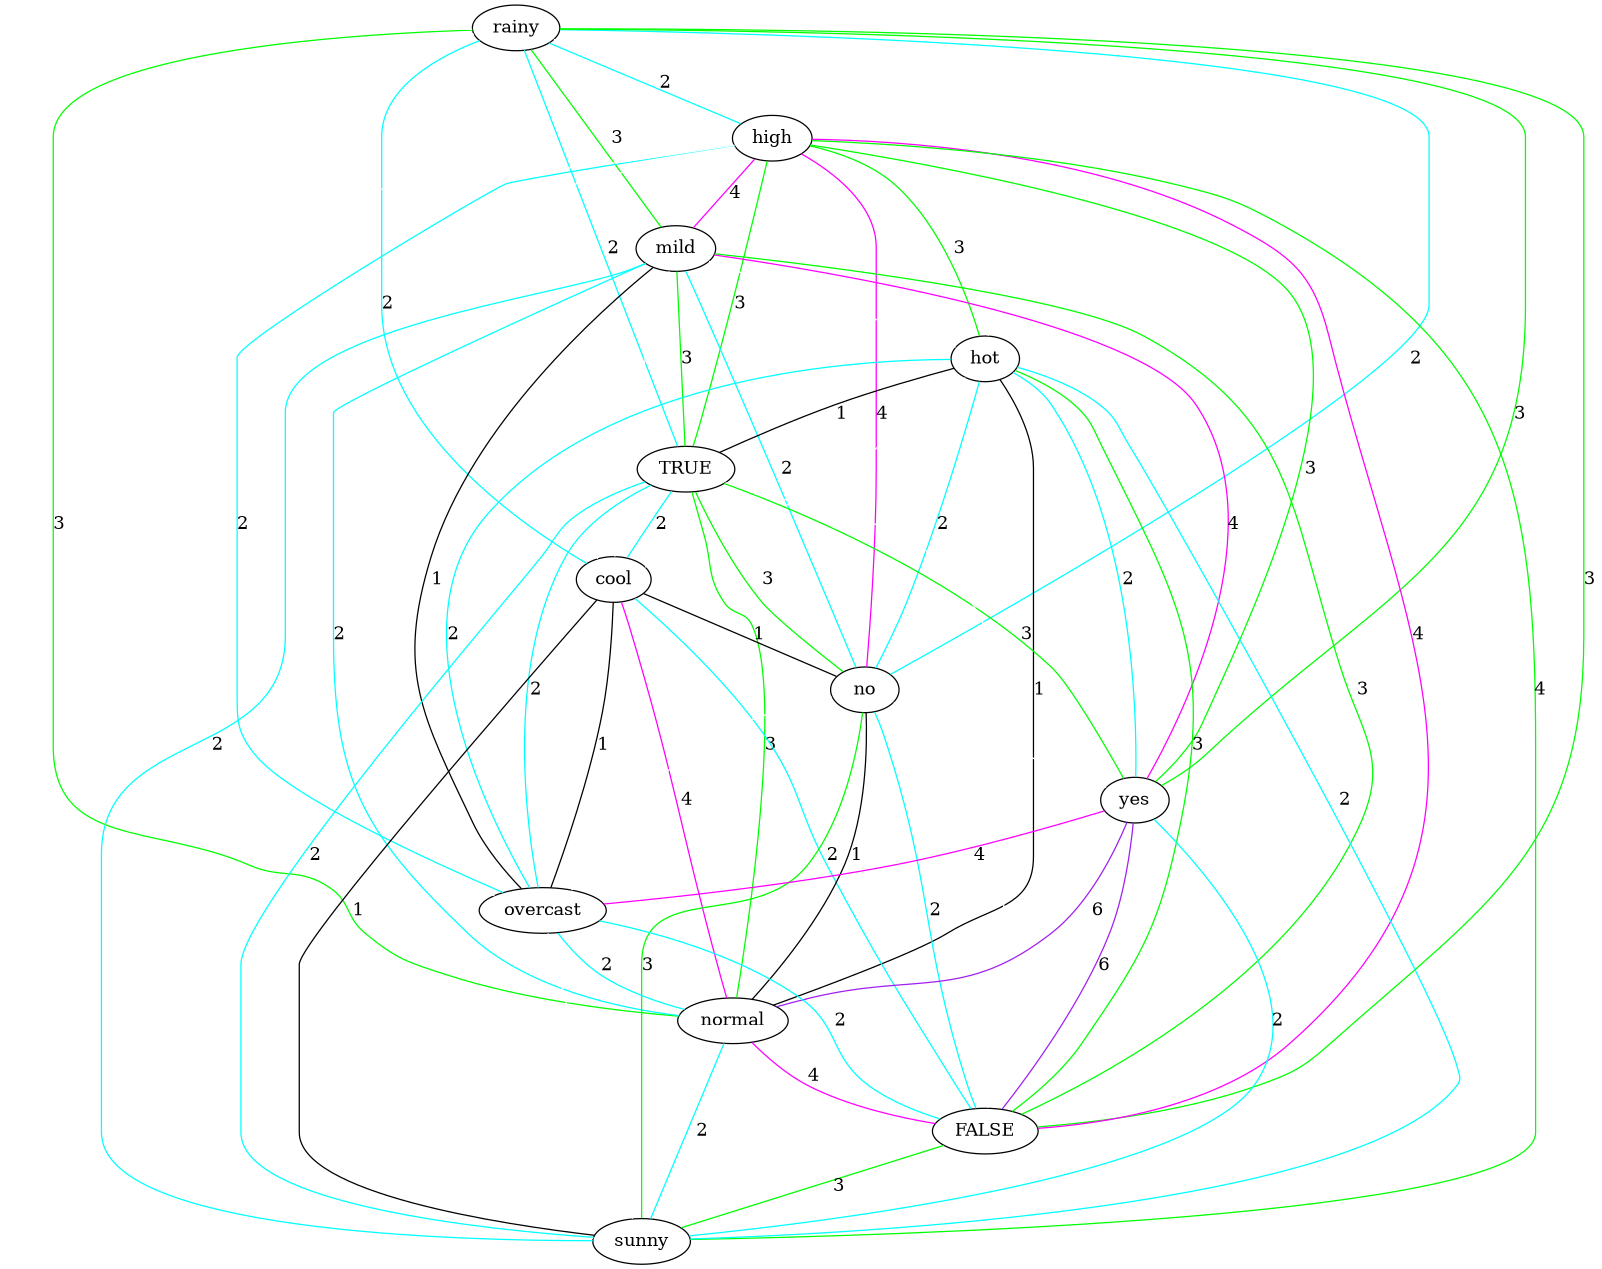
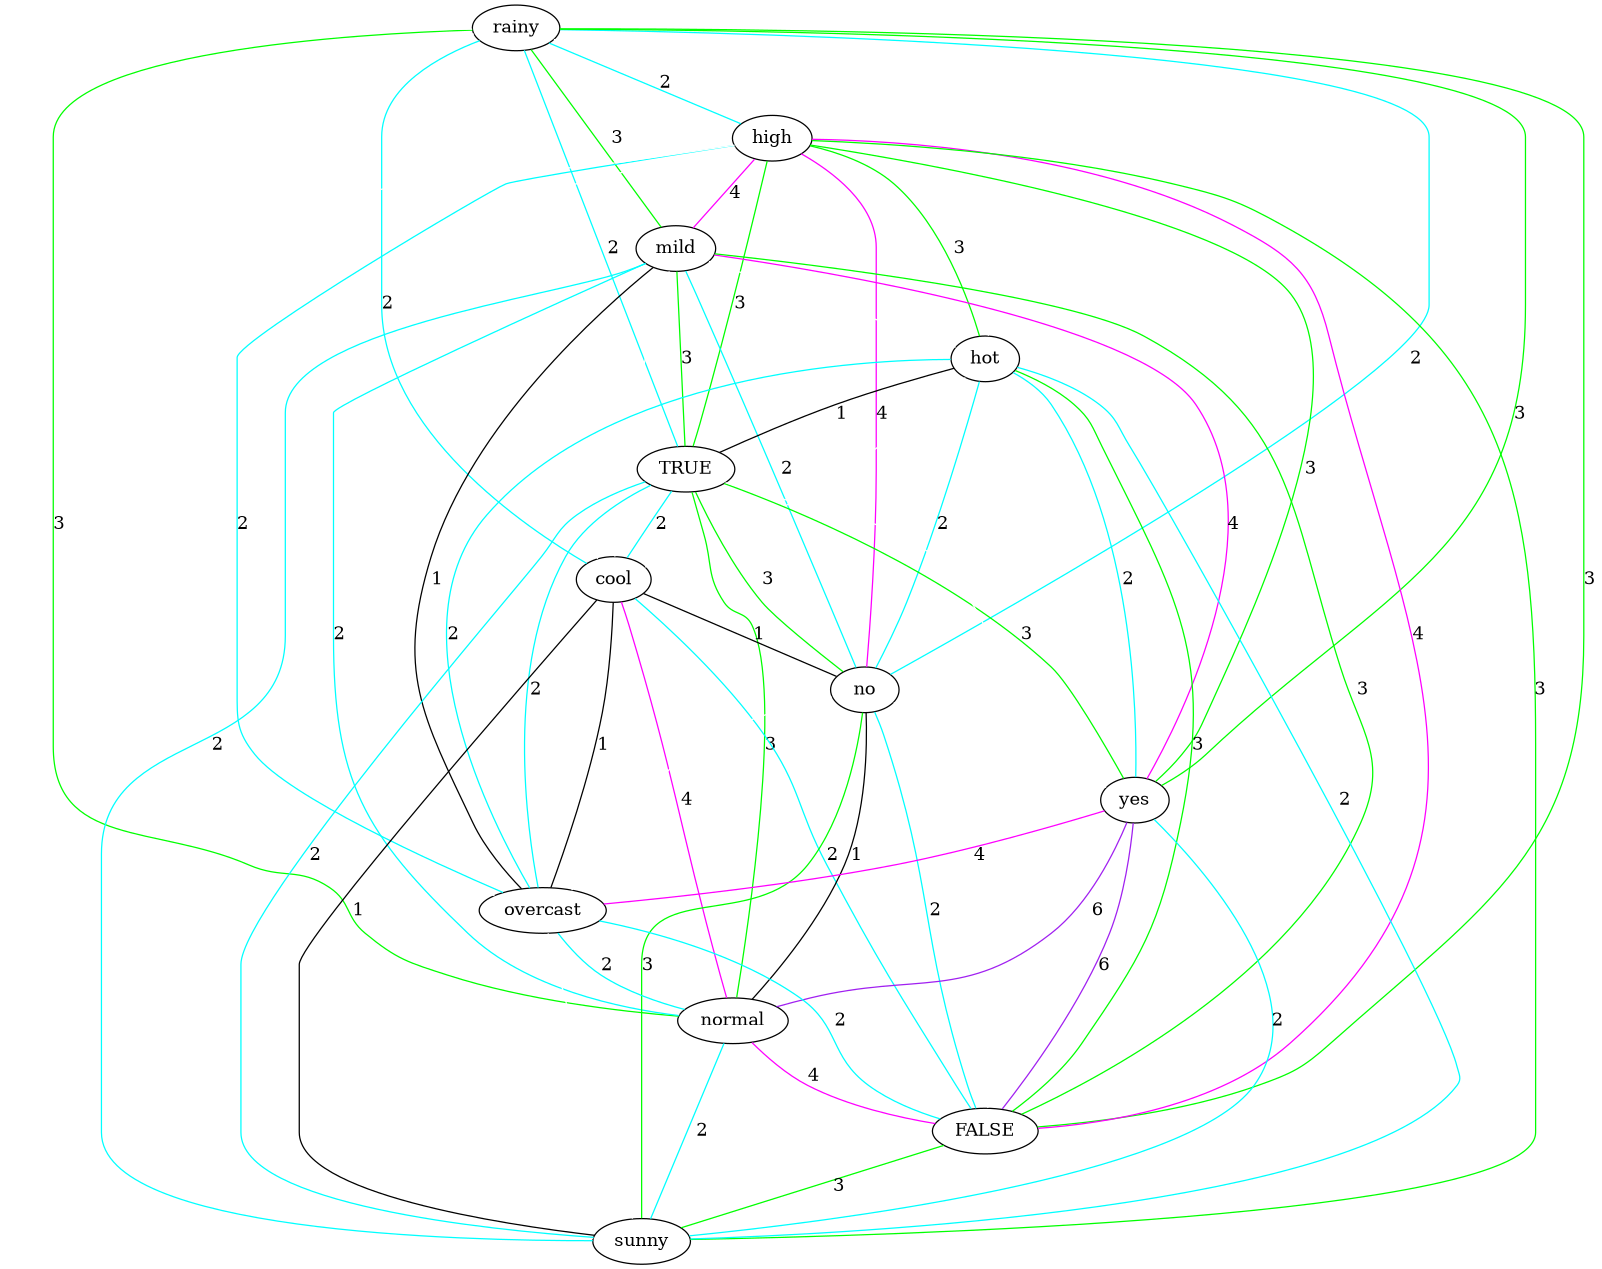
edge "high" -- "sunny": label "4" -> "3"
edge "hot" -- "normal": removed, label "1"
